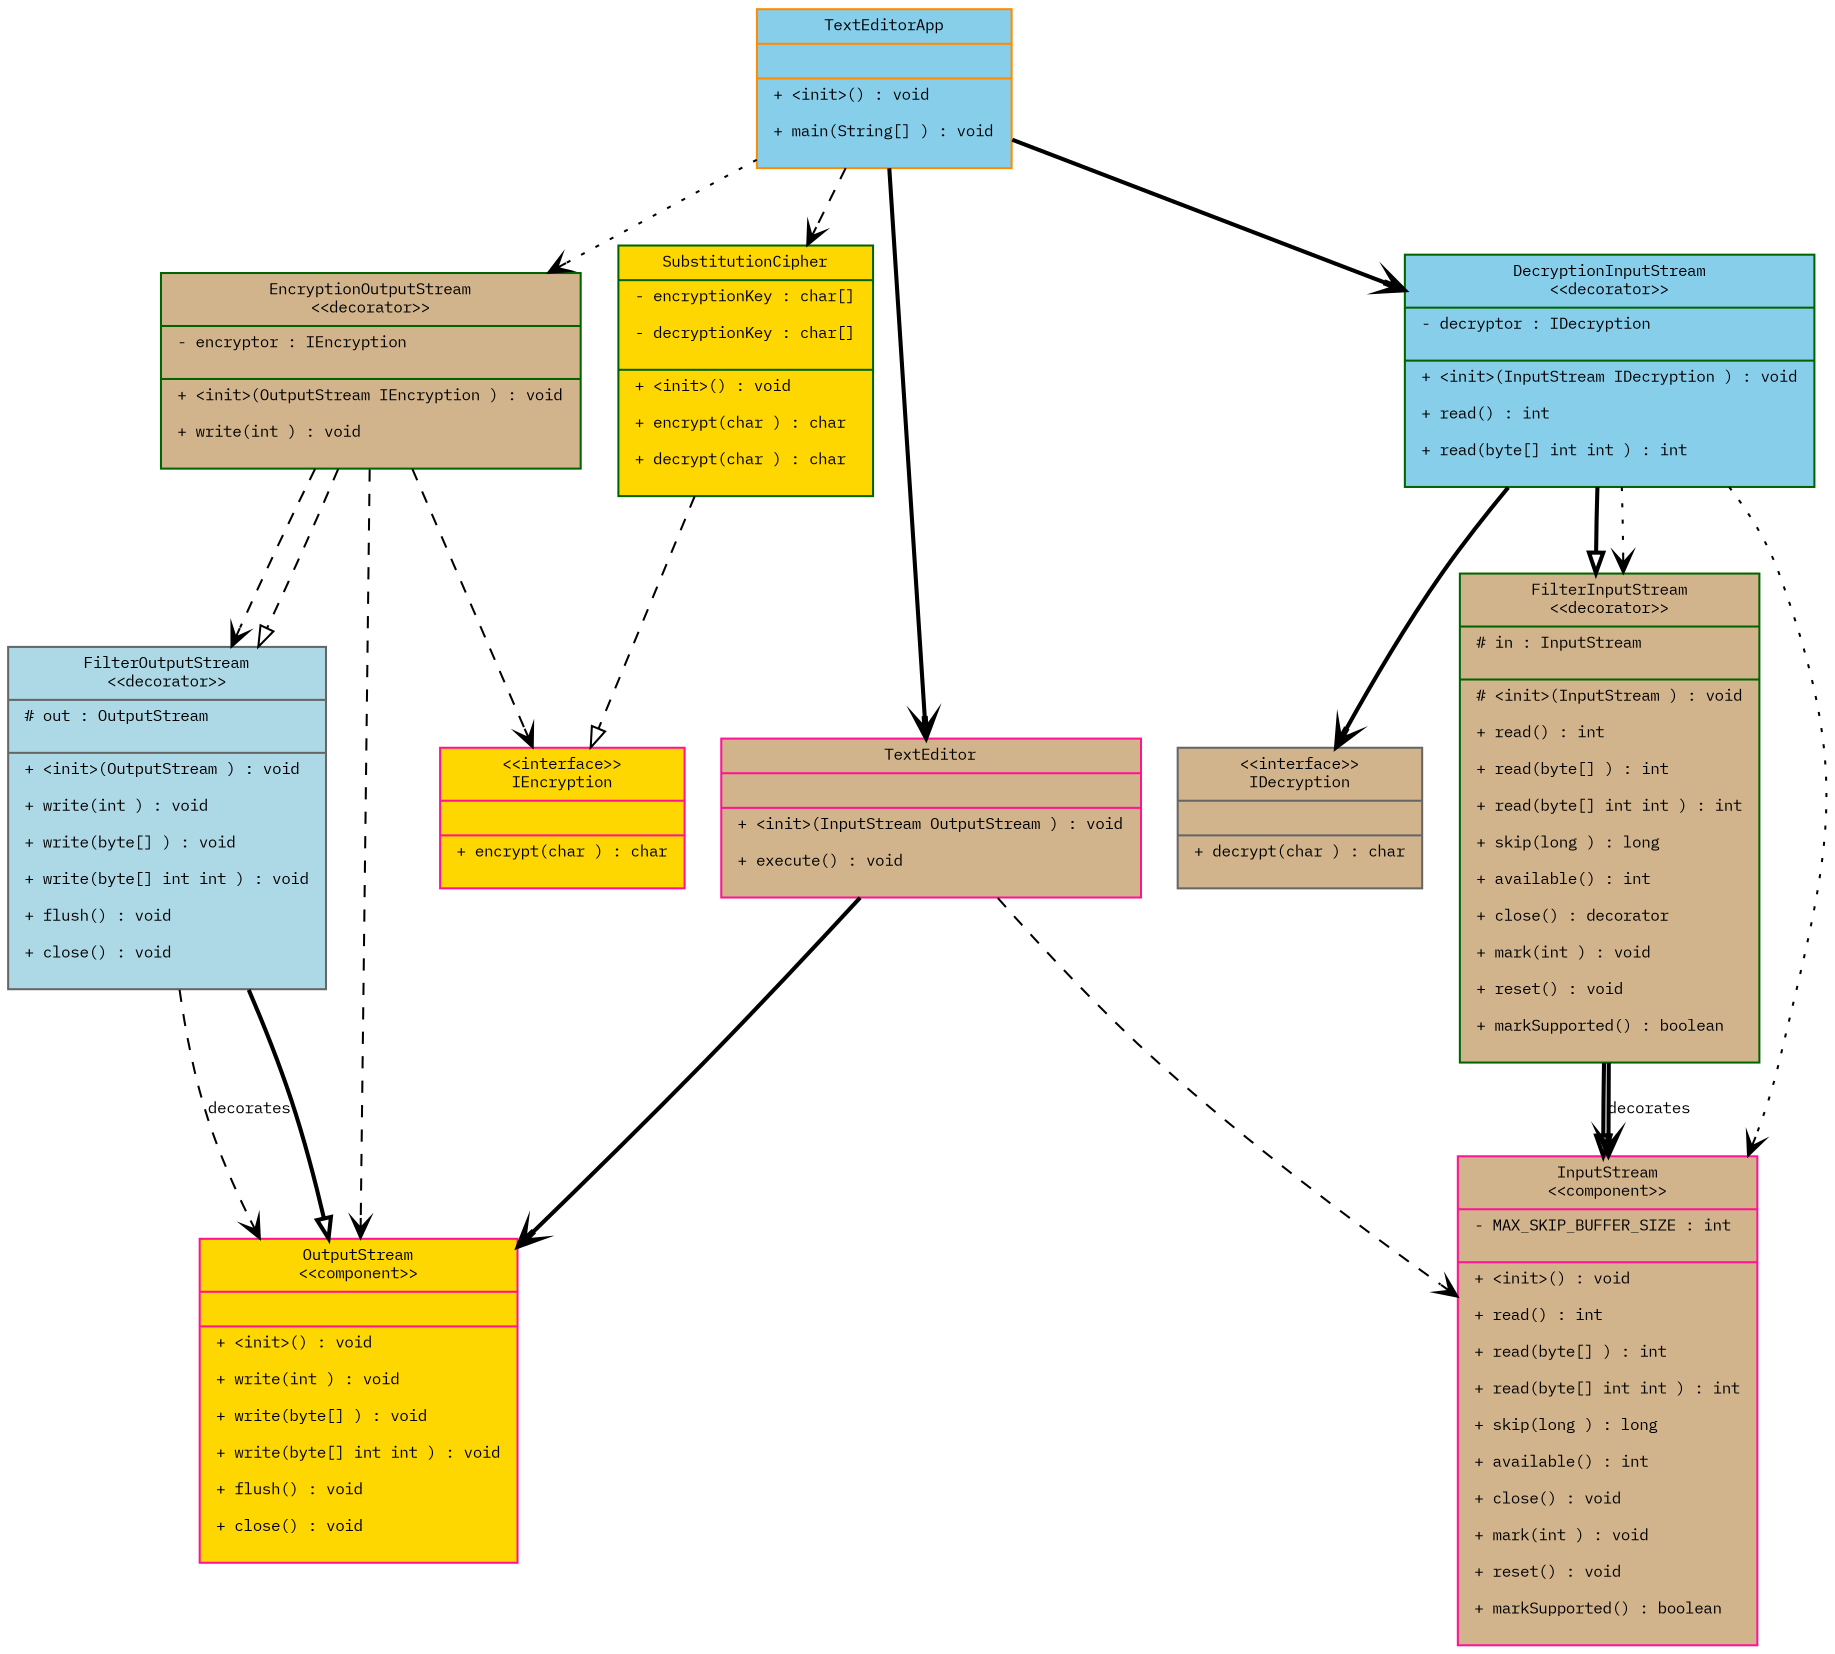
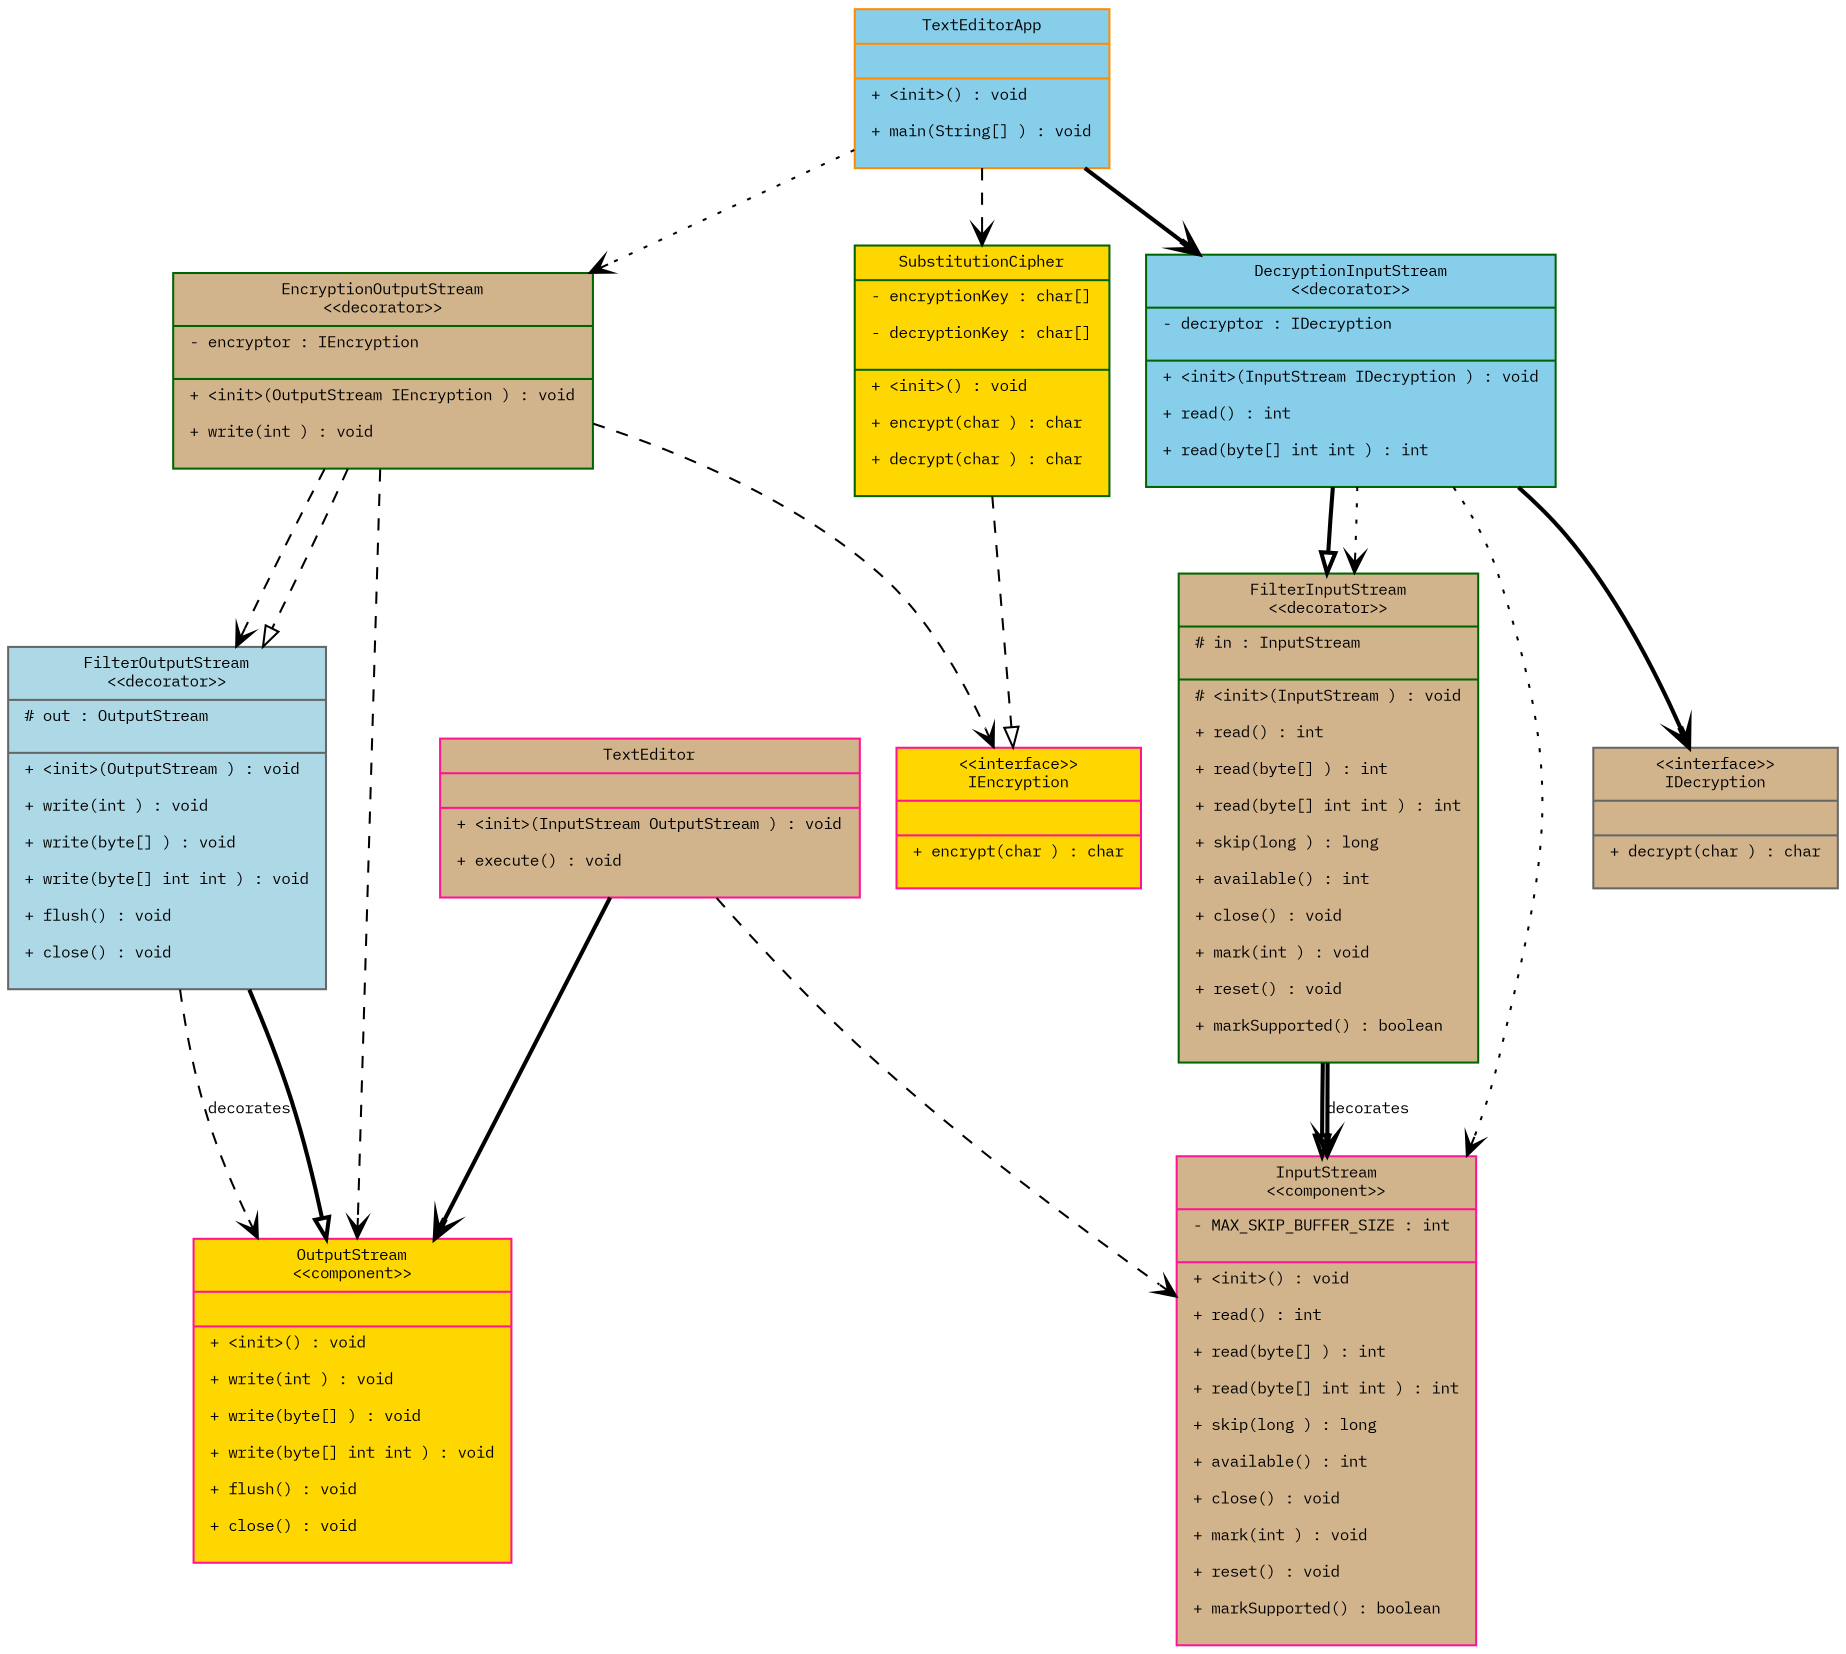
edge "TextEditorApp" -> "TextEditor": removed
node "FilterInputStream": text "+ close() : decorator" -> "+ close() : void"
